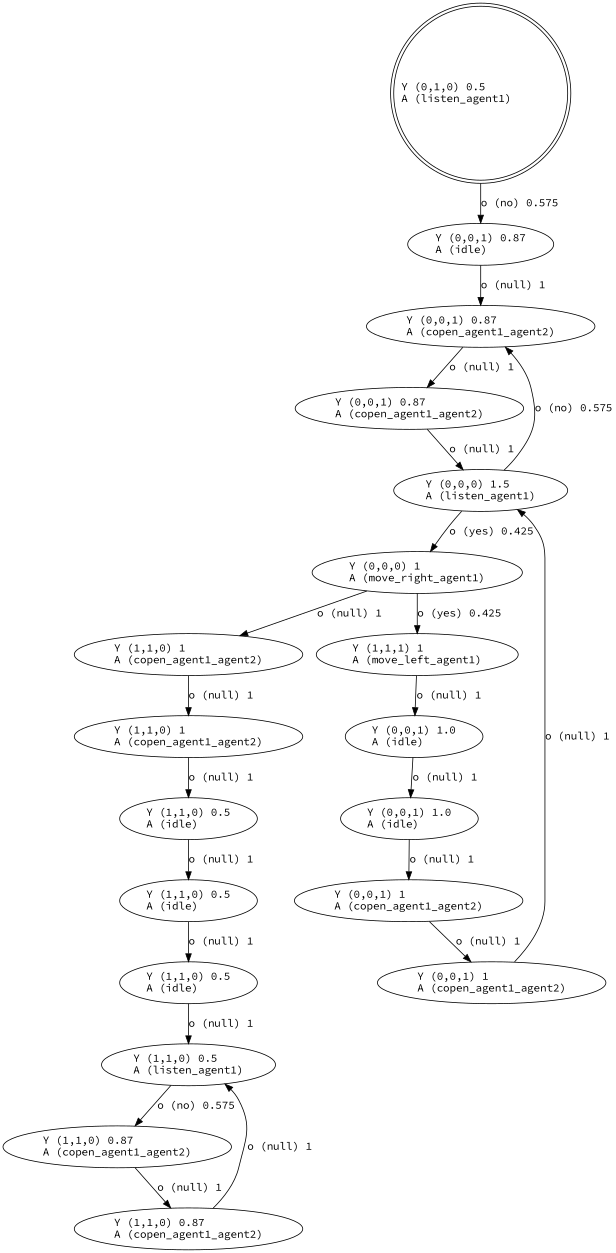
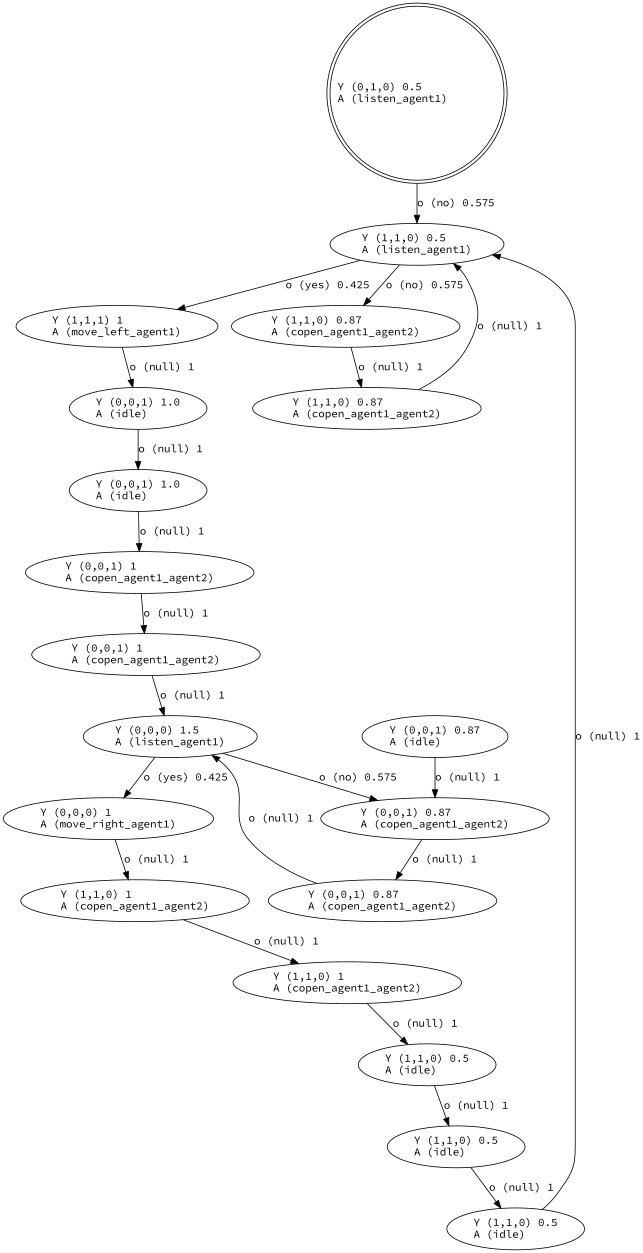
edge "Y (0,1,0) 0.5 A (listen_agent1)" -> "Y (0,0,1) 0.87 A (idle)": now "Y (0,1,0) 0.5 A (listen_agent1)" -> "Y (1,1,0) 0.5 A (listen_agent1)"
edge "Y (0,0,0) 1 A (move_right_agent1)" -> "Y (1,1,1) 1 A (move_left_agent1)": now "Y (1,1,0) 0.5 A (listen_agent1)" -> "Y (1,1,1) 1 A (move_left_agent1)"
